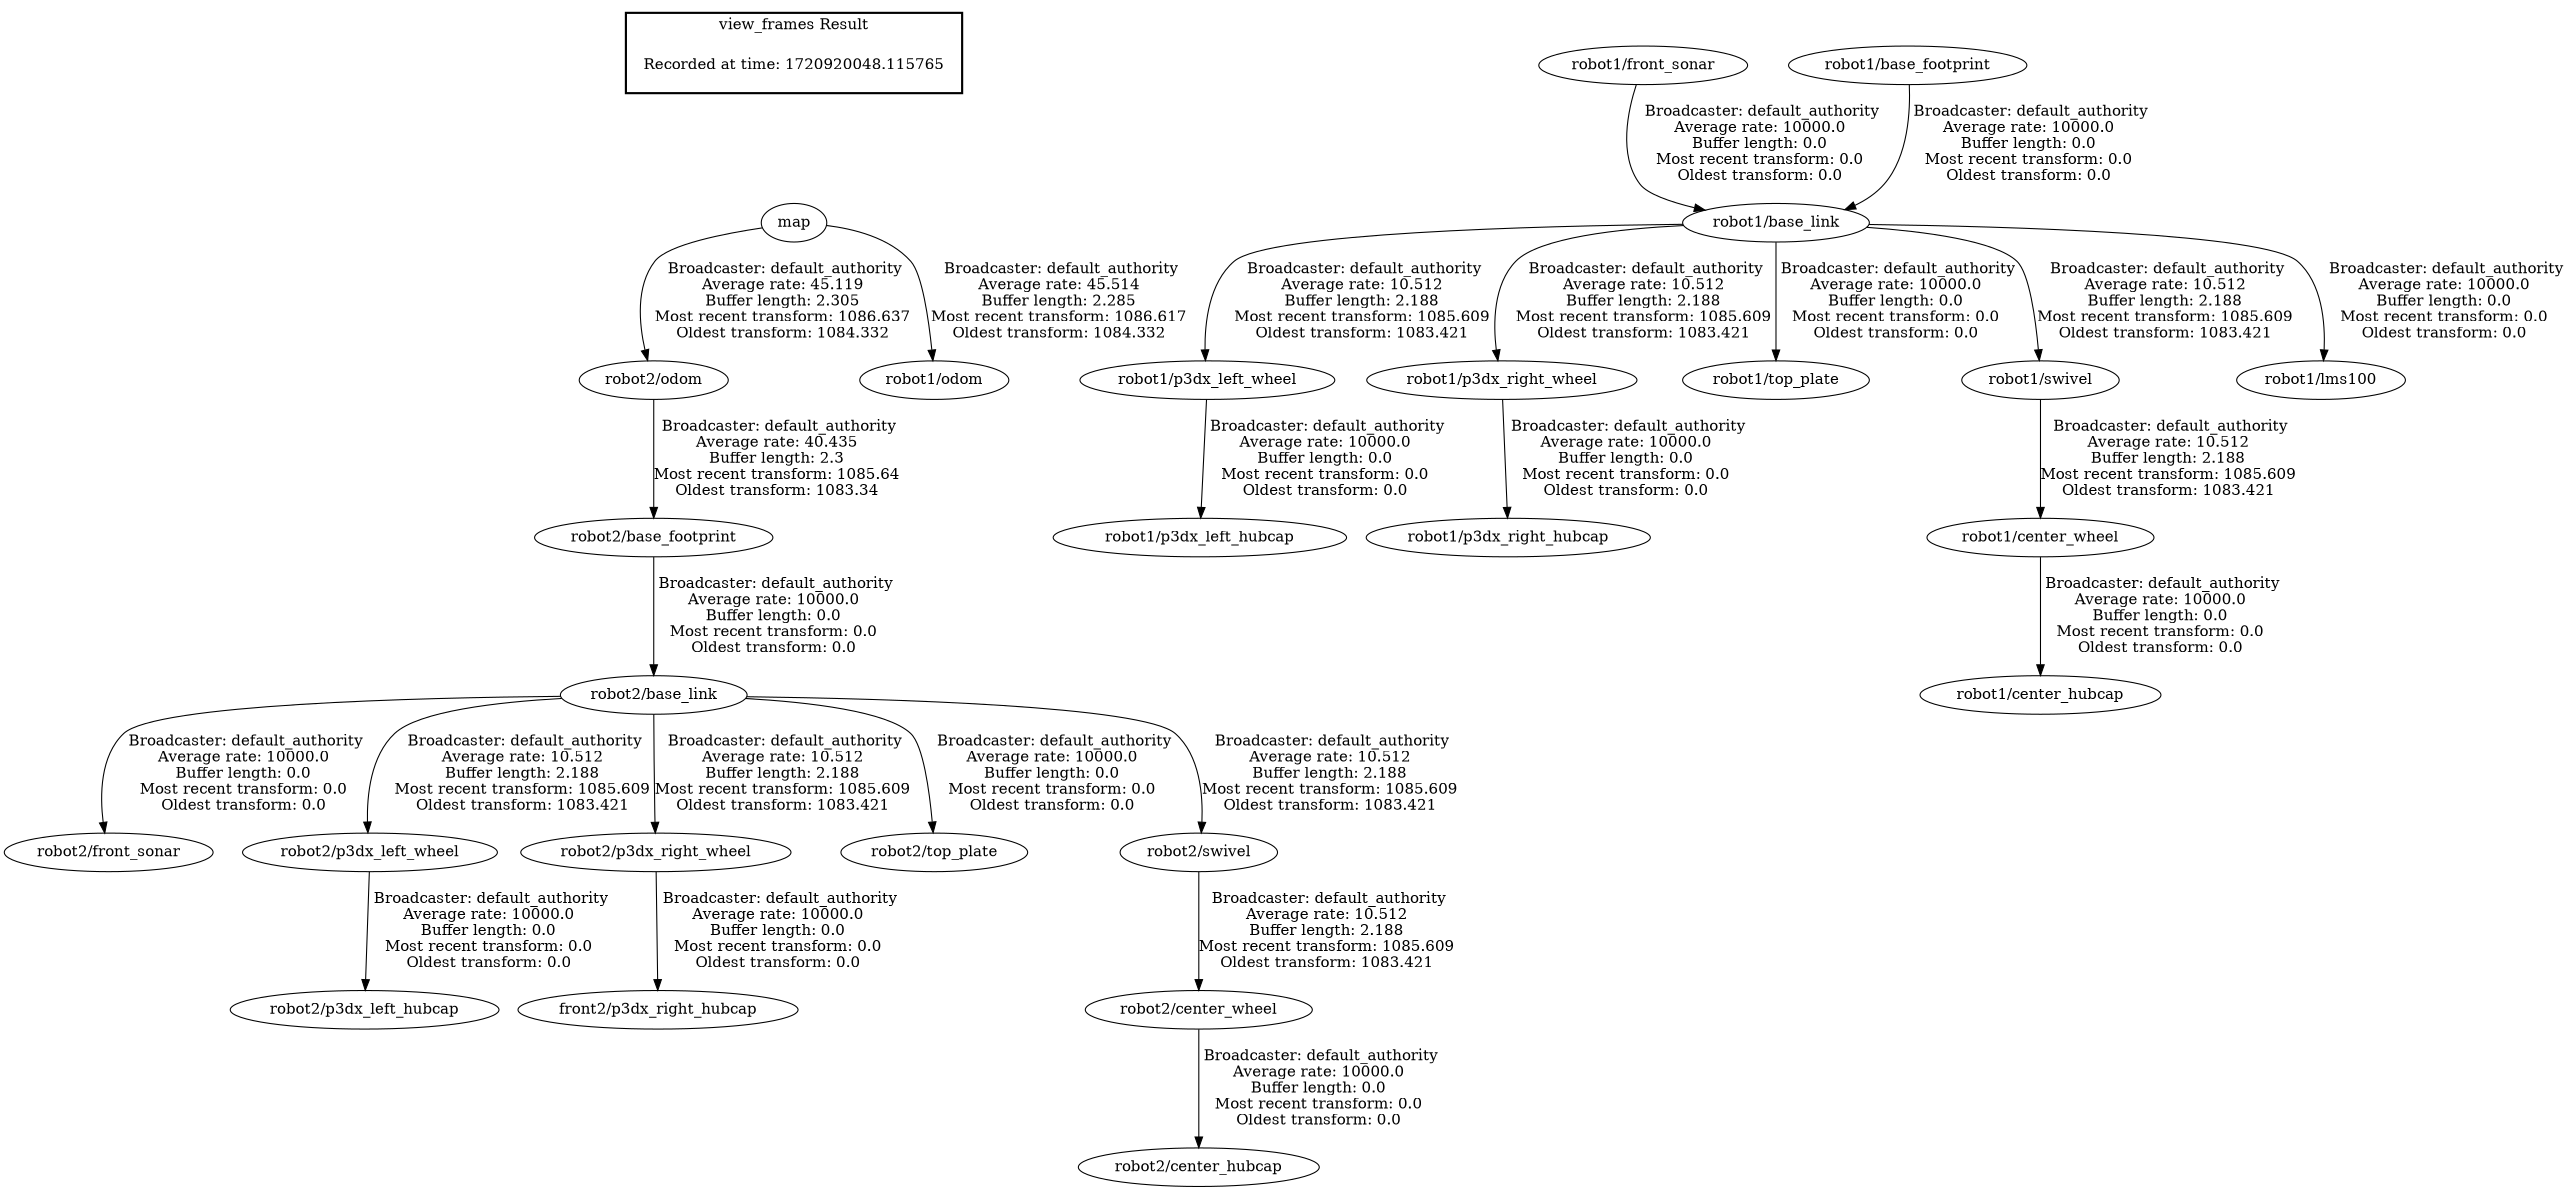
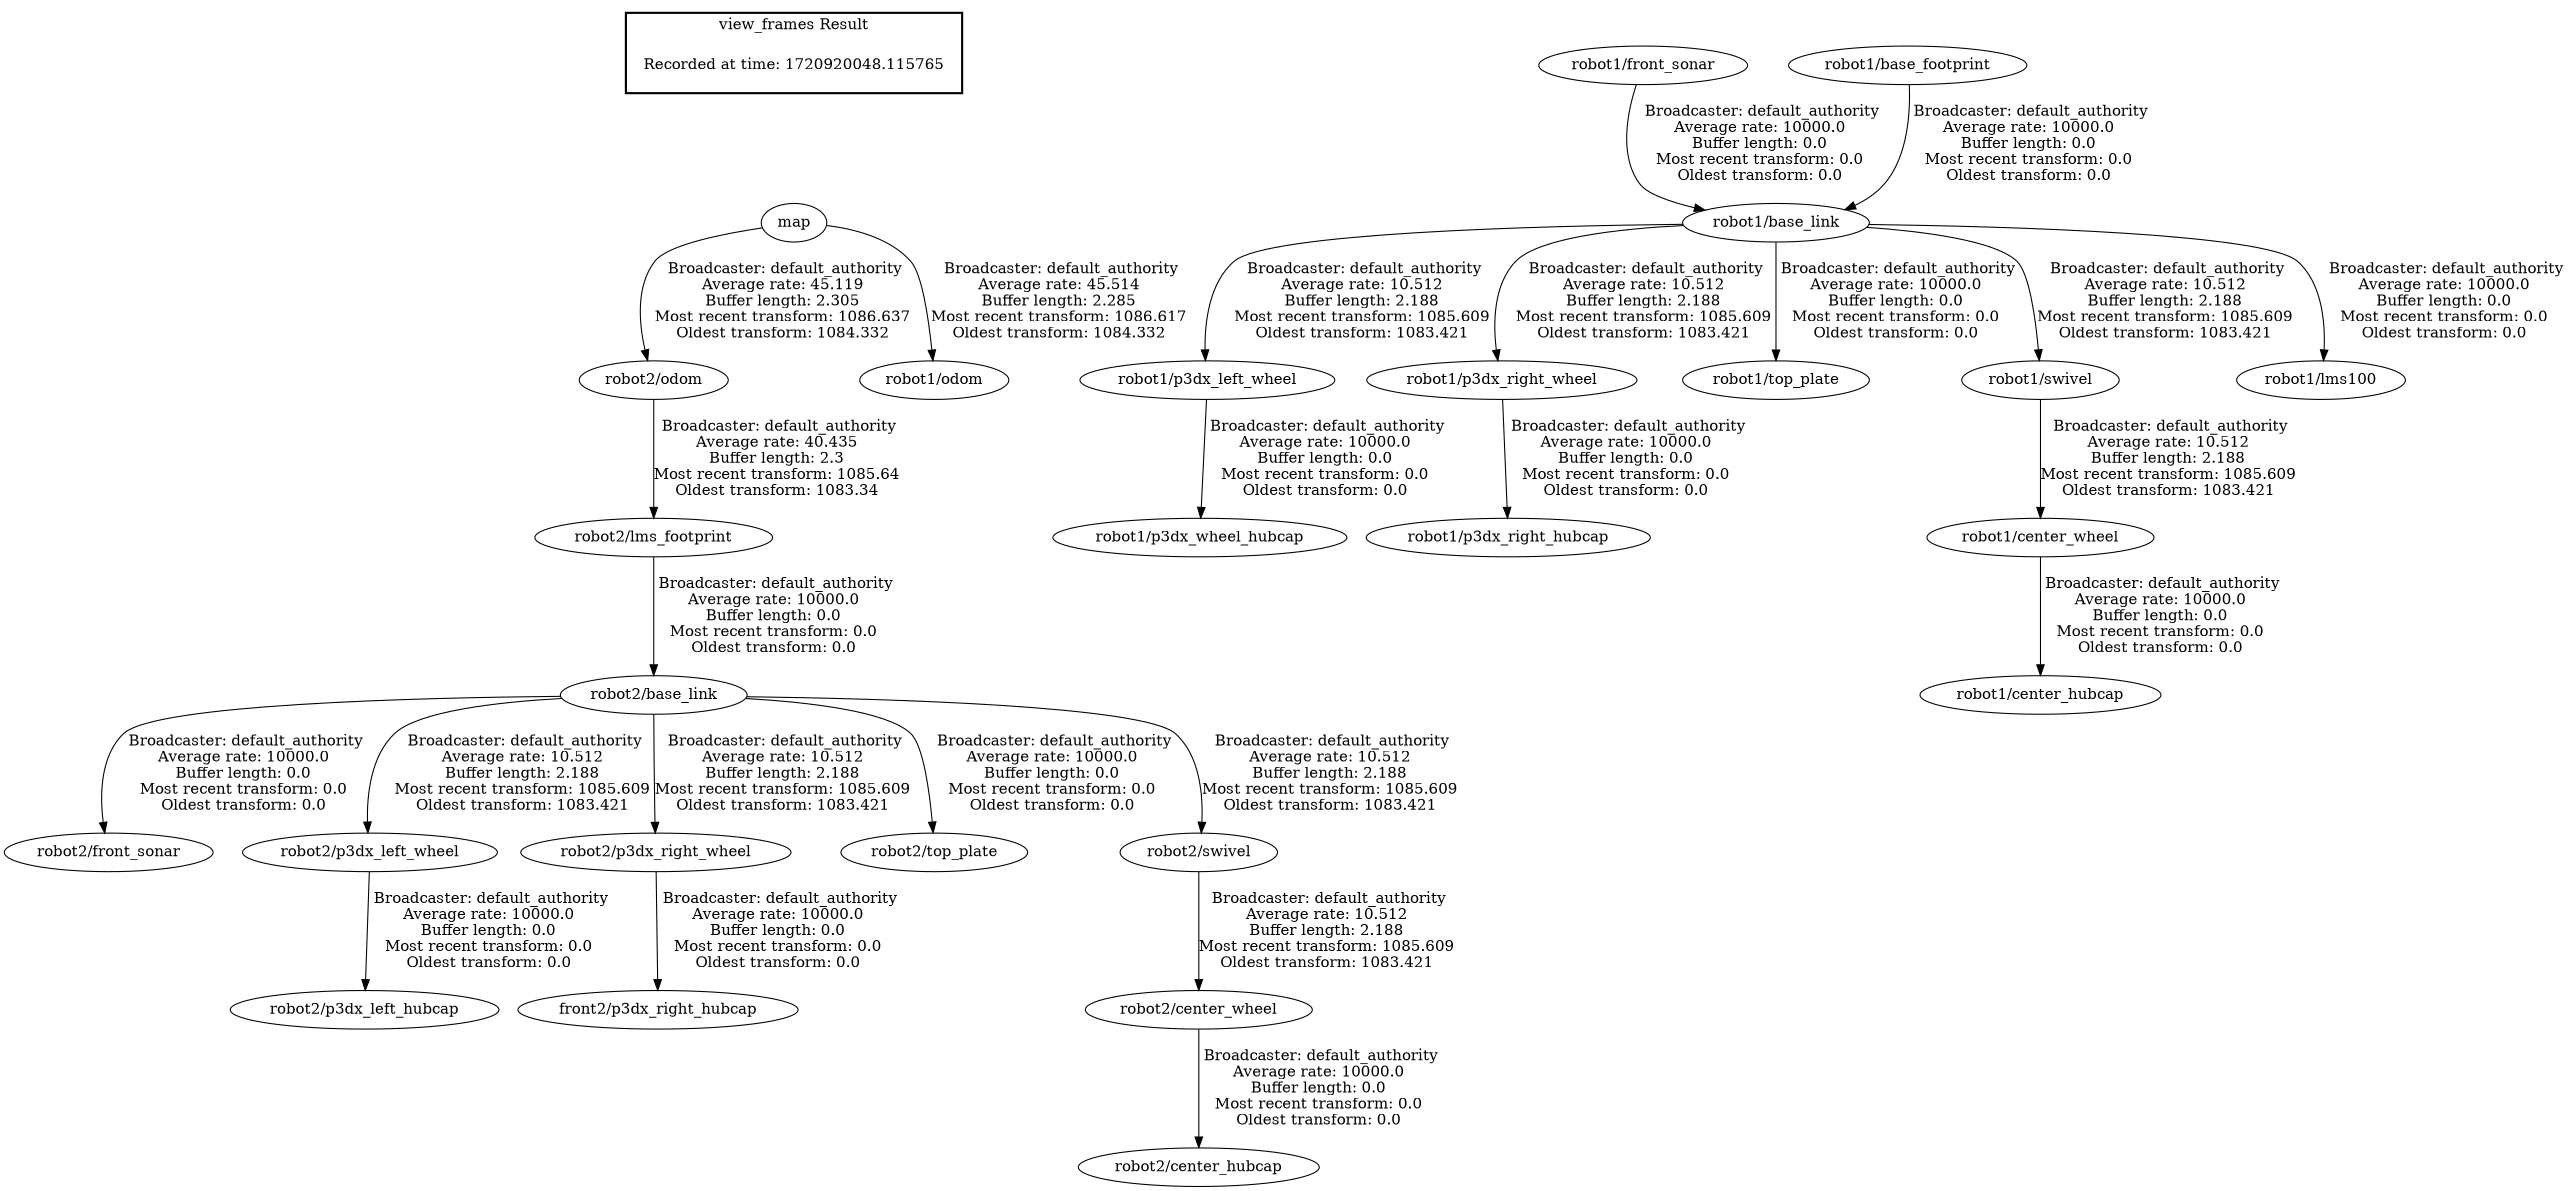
node "robot2/base_footprint": label "robot2/base_footprint" -> "robot2/lms_footprint"
node "robot1/p3dx_left_hubcap": label "robot1/p3dx_left_hubcap" -> "robot1/p3dx_wheel_hubcap"
